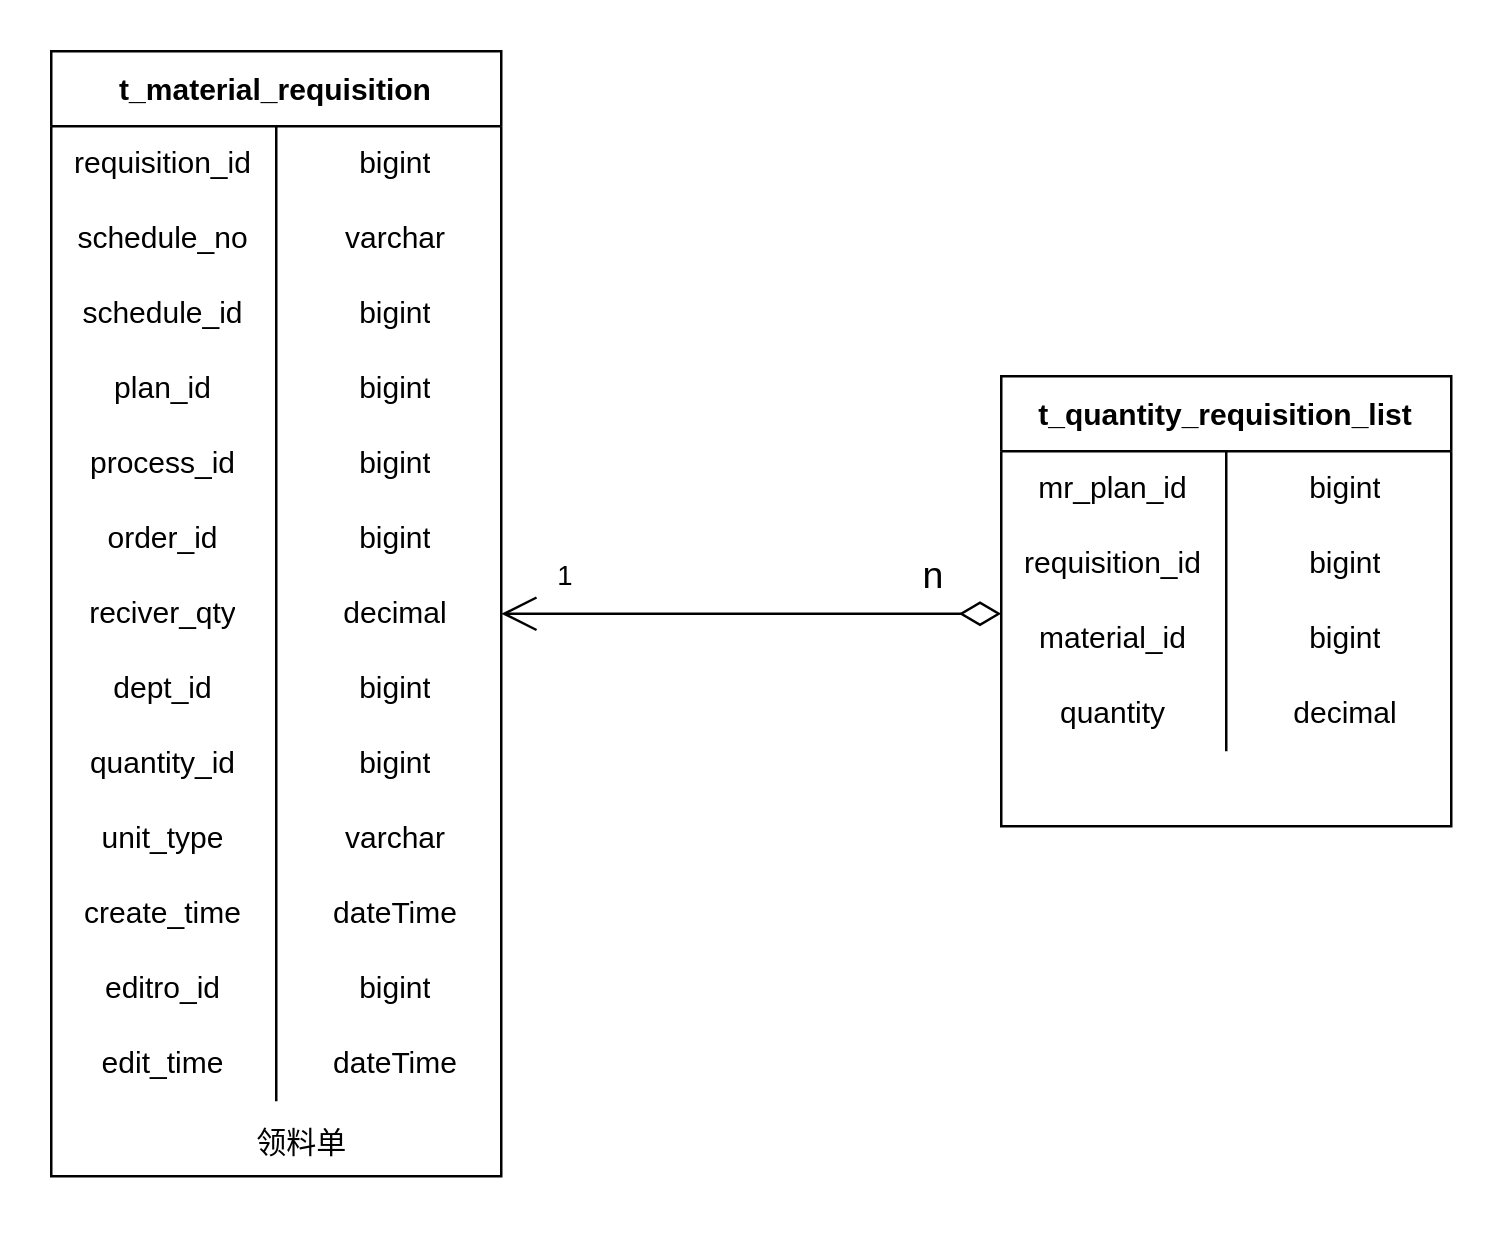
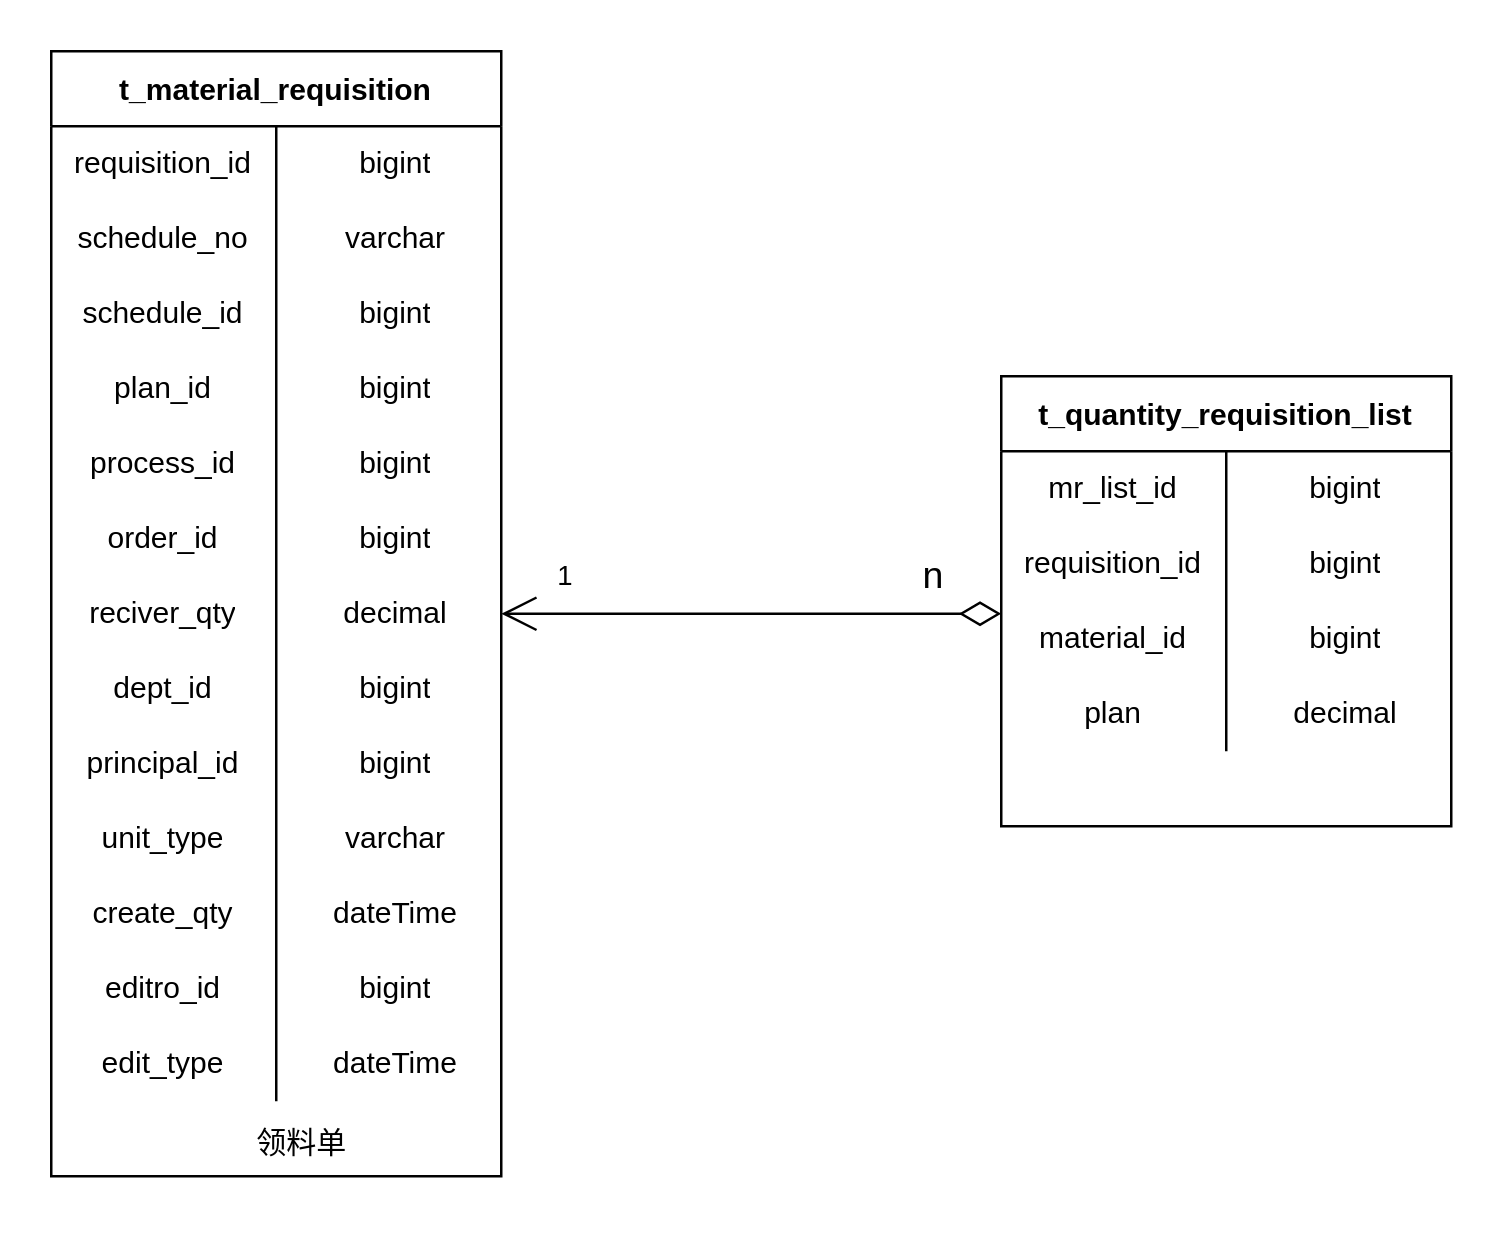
node "mr_plan_id": label "mr_plan_id" -> "mr_list_id"
node "quantity": label "quantity" -> "plan"
node "quantity_id": label "quantity_id" -> "principal_id"
node "create_time": label "create_time" -> "create_qty"
node "edit_time": label "edit_time" -> "edit_type"
